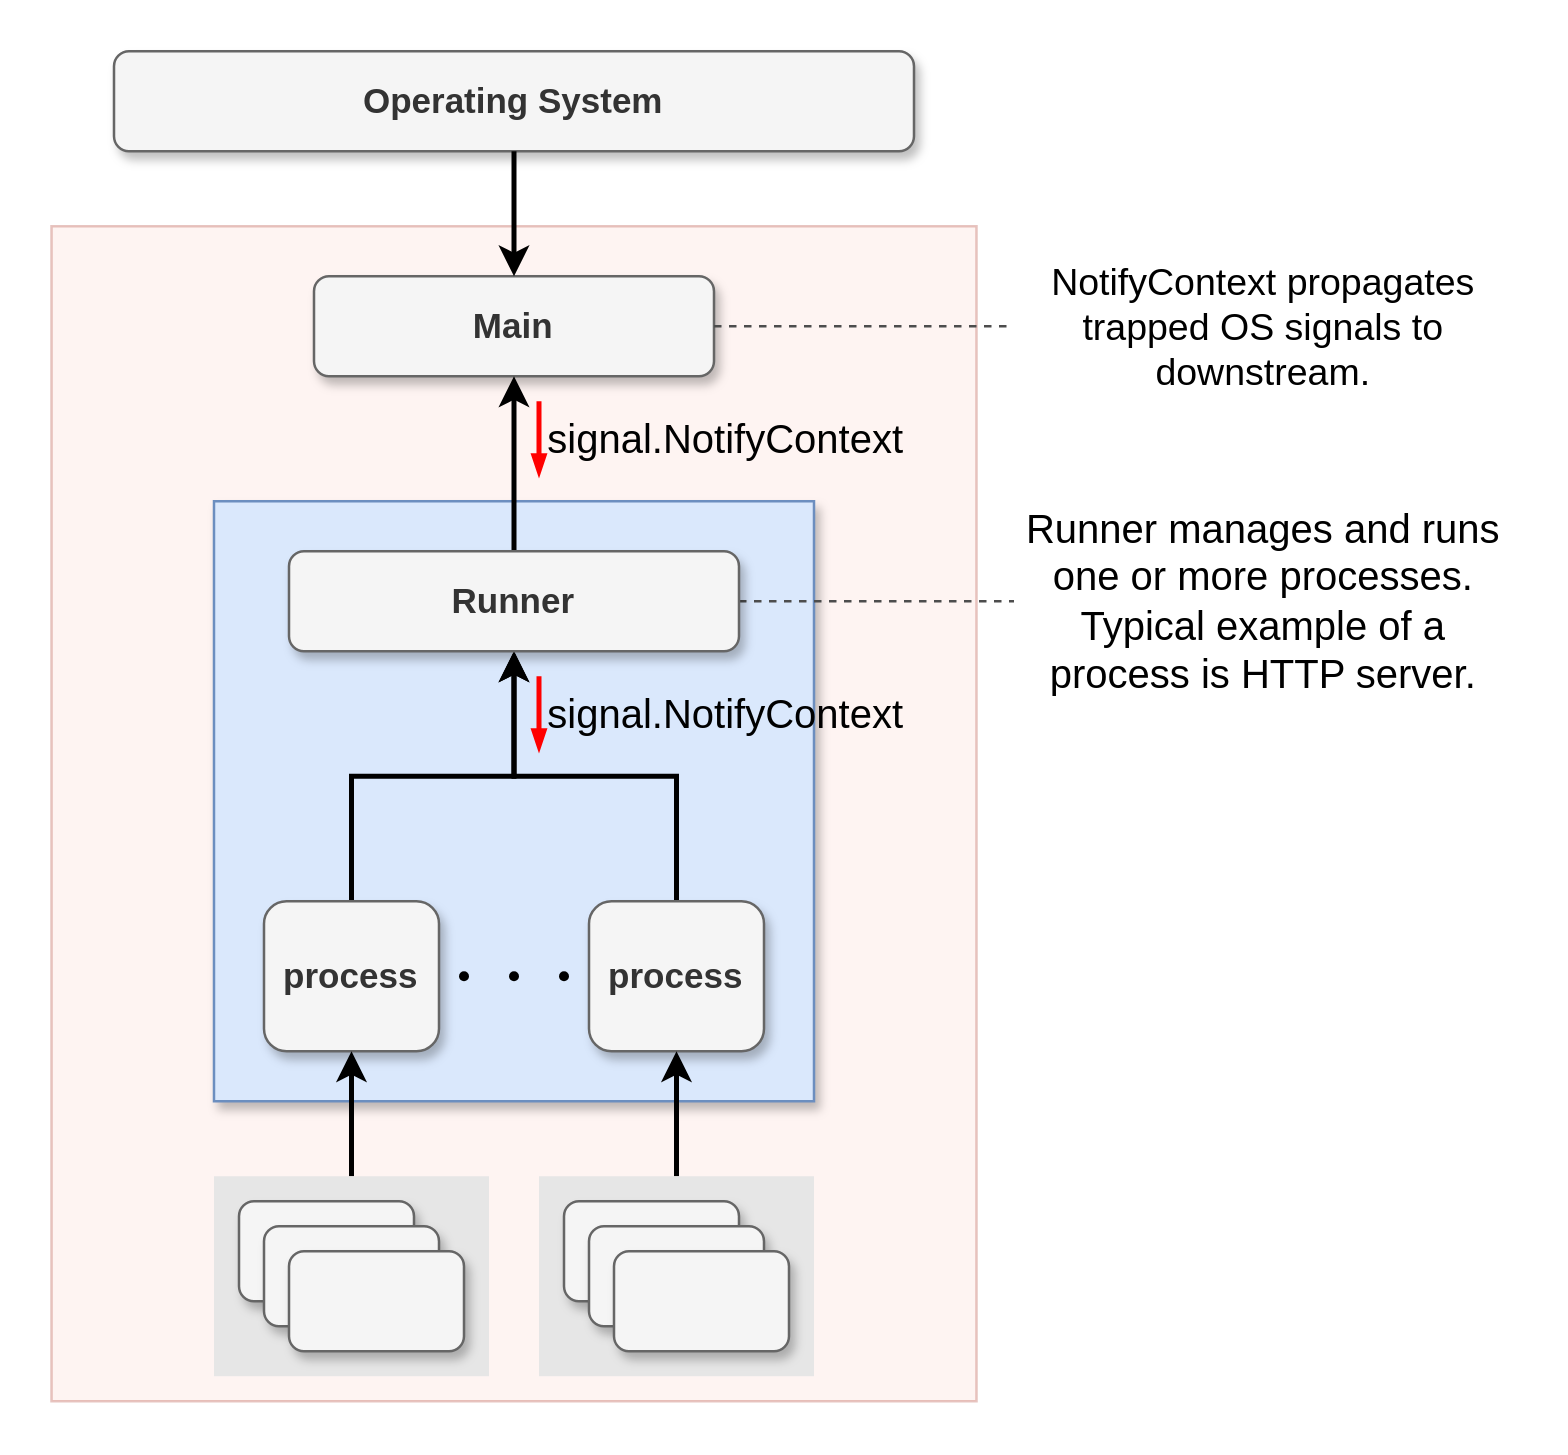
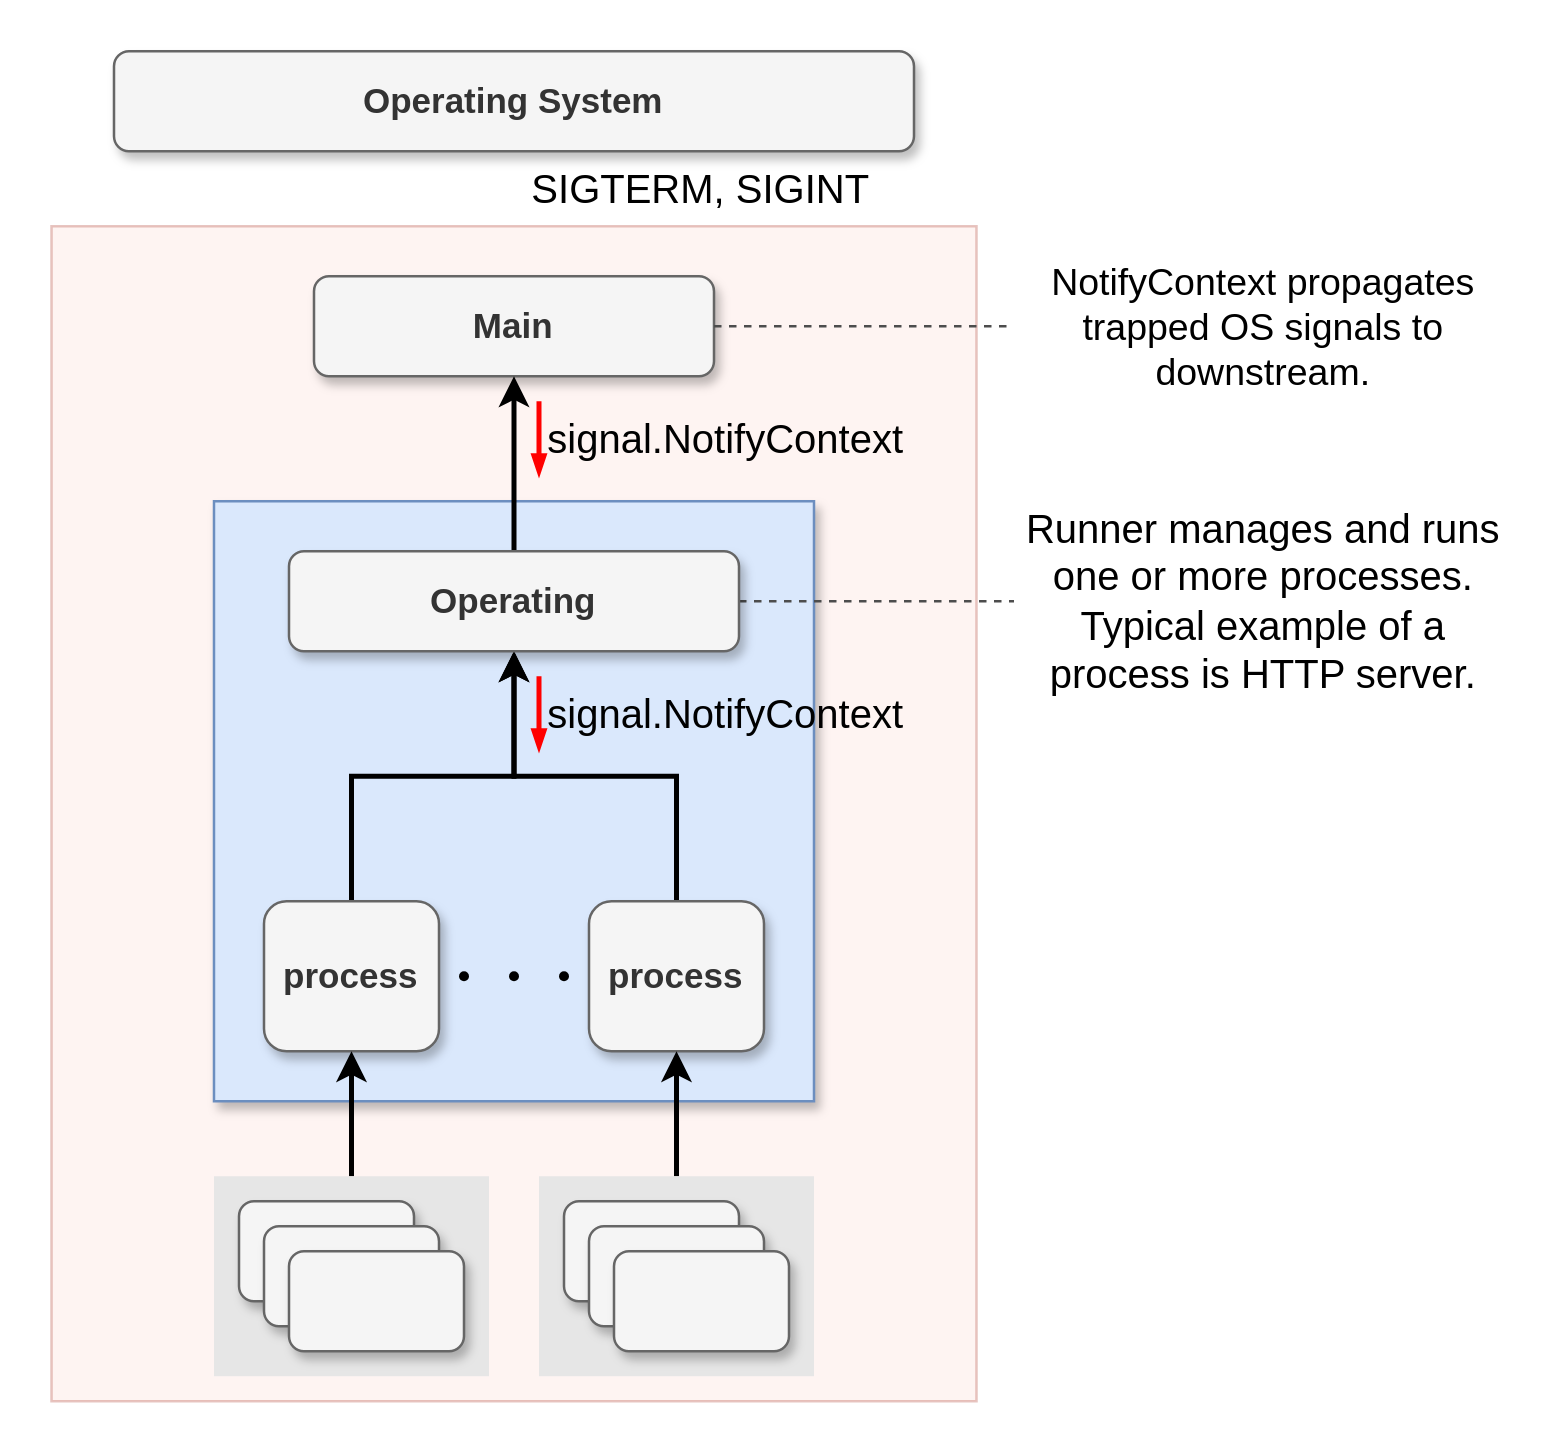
node "SIGTERM, SIGINT": added
edge "Operating System" -> "Main": removed
node "Runner": label "Runner" -> "Operating"
